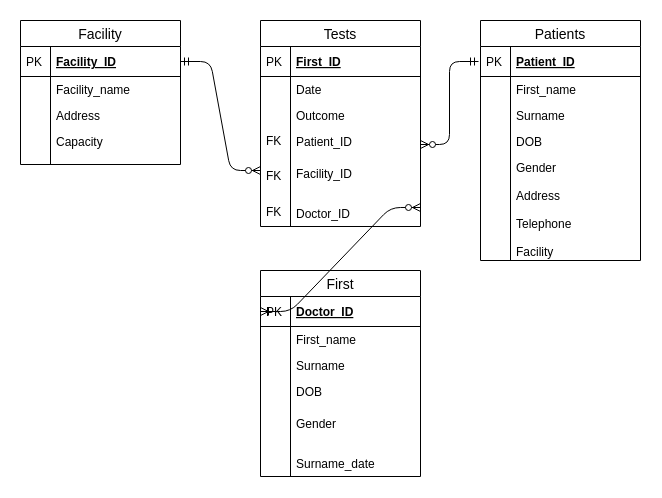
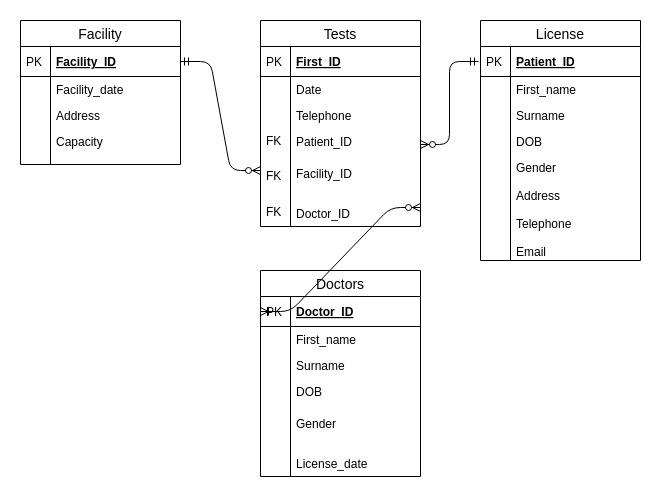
node "Patients": label "Patients" -> "License"
node "Facility_name": label "Facility_name" -> "Facility_date"
node "Outcome": label "Outcome" -> "Telephone"
node "Gender Address Telephone Facility": label "Gender Address Telephone Facility" -> "Gender Address Telephone Email"
node "First": label "First" -> "Doctors"
node "Surname_date": label "Surname_date" -> "License_date"
